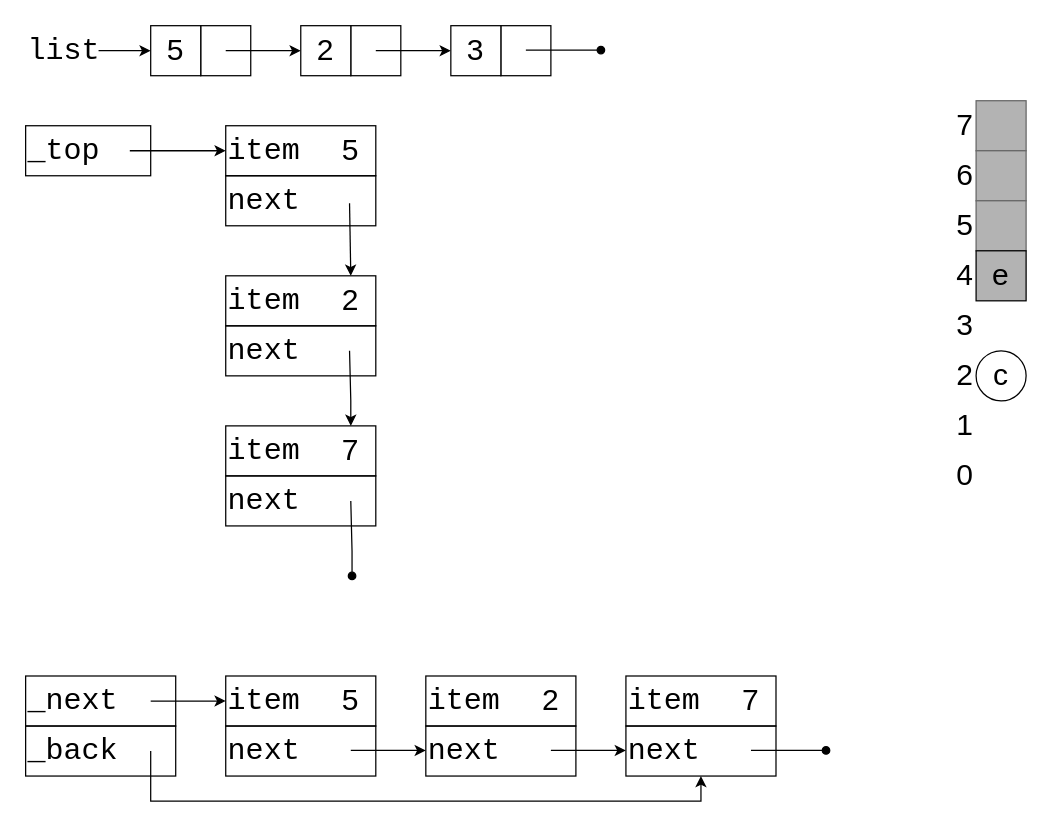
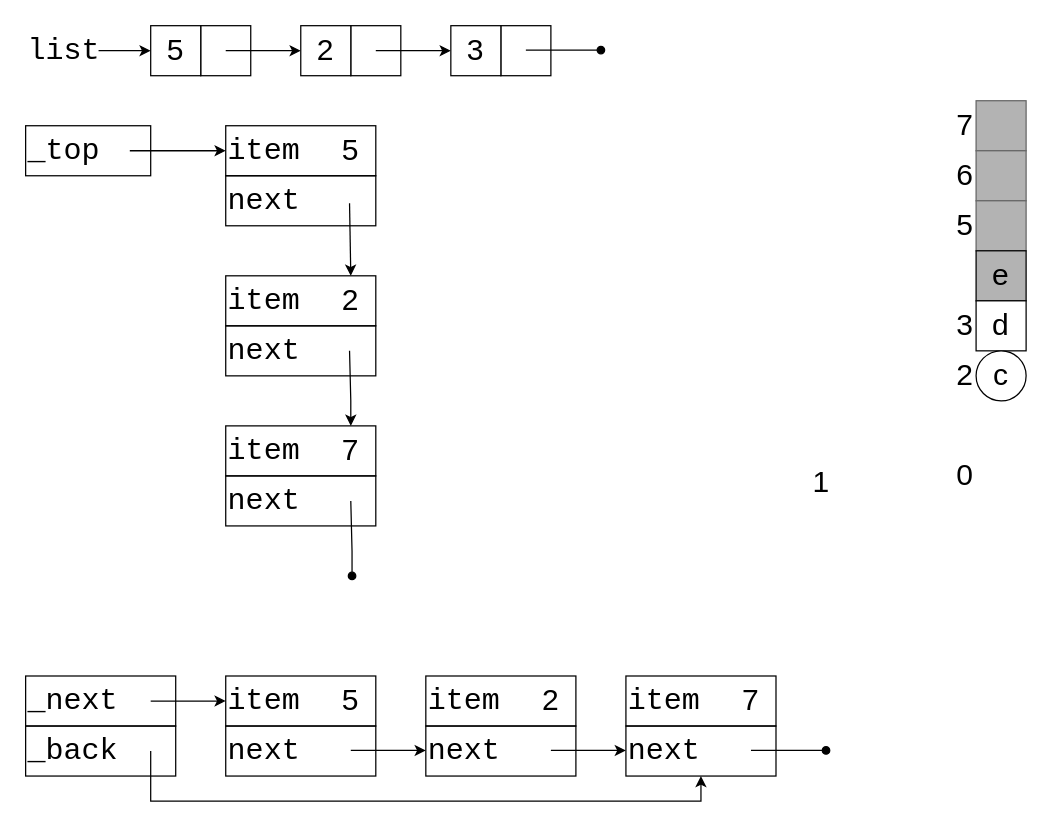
node "4": removed
node "d": added
node "1": moved (951, 426) -> (807, 482)
